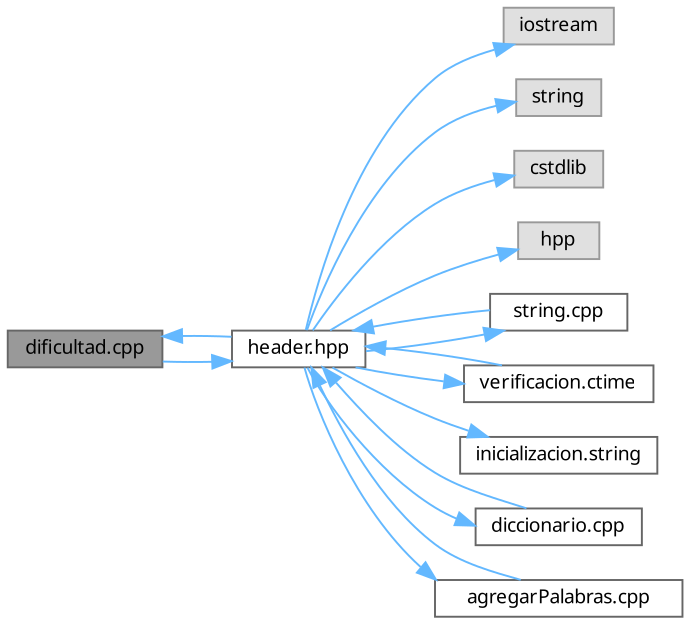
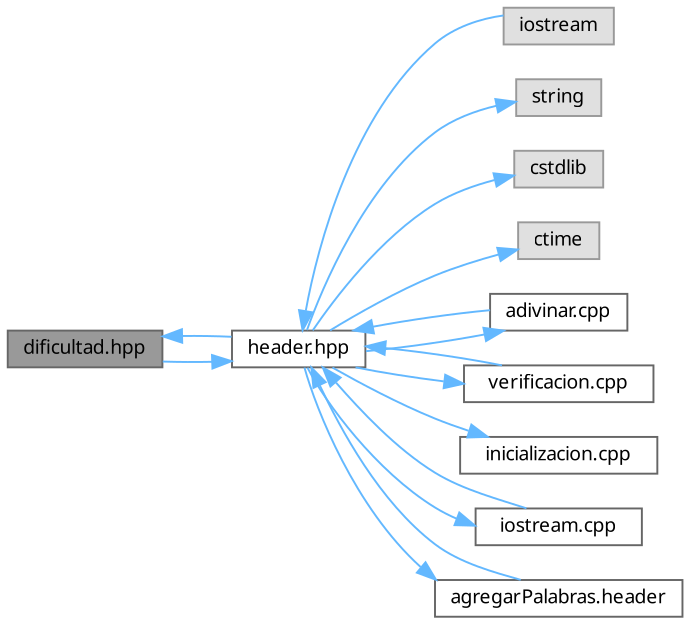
edge "header.hpp" -> "iostream": reversed
node "hpp": label "hpp" -> "ctime"
node "string.cpp": label "string.cpp" -> "adivinar.cpp"
node "dificultad.cpp": label "dificultad.cpp" -> "dificultad.hpp"
node "verificacion.ctime": label "verificacion.ctime" -> "verificacion.cpp"
node "inicializacion.string": label "inicializacion.string" -> "inicializacion.cpp"
node "diccionario.cpp": label "diccionario.cpp" -> "iostream.cpp"
node "agregarPalabras.cpp": label "agregarPalabras.cpp" -> "agregarPalabras.header"
